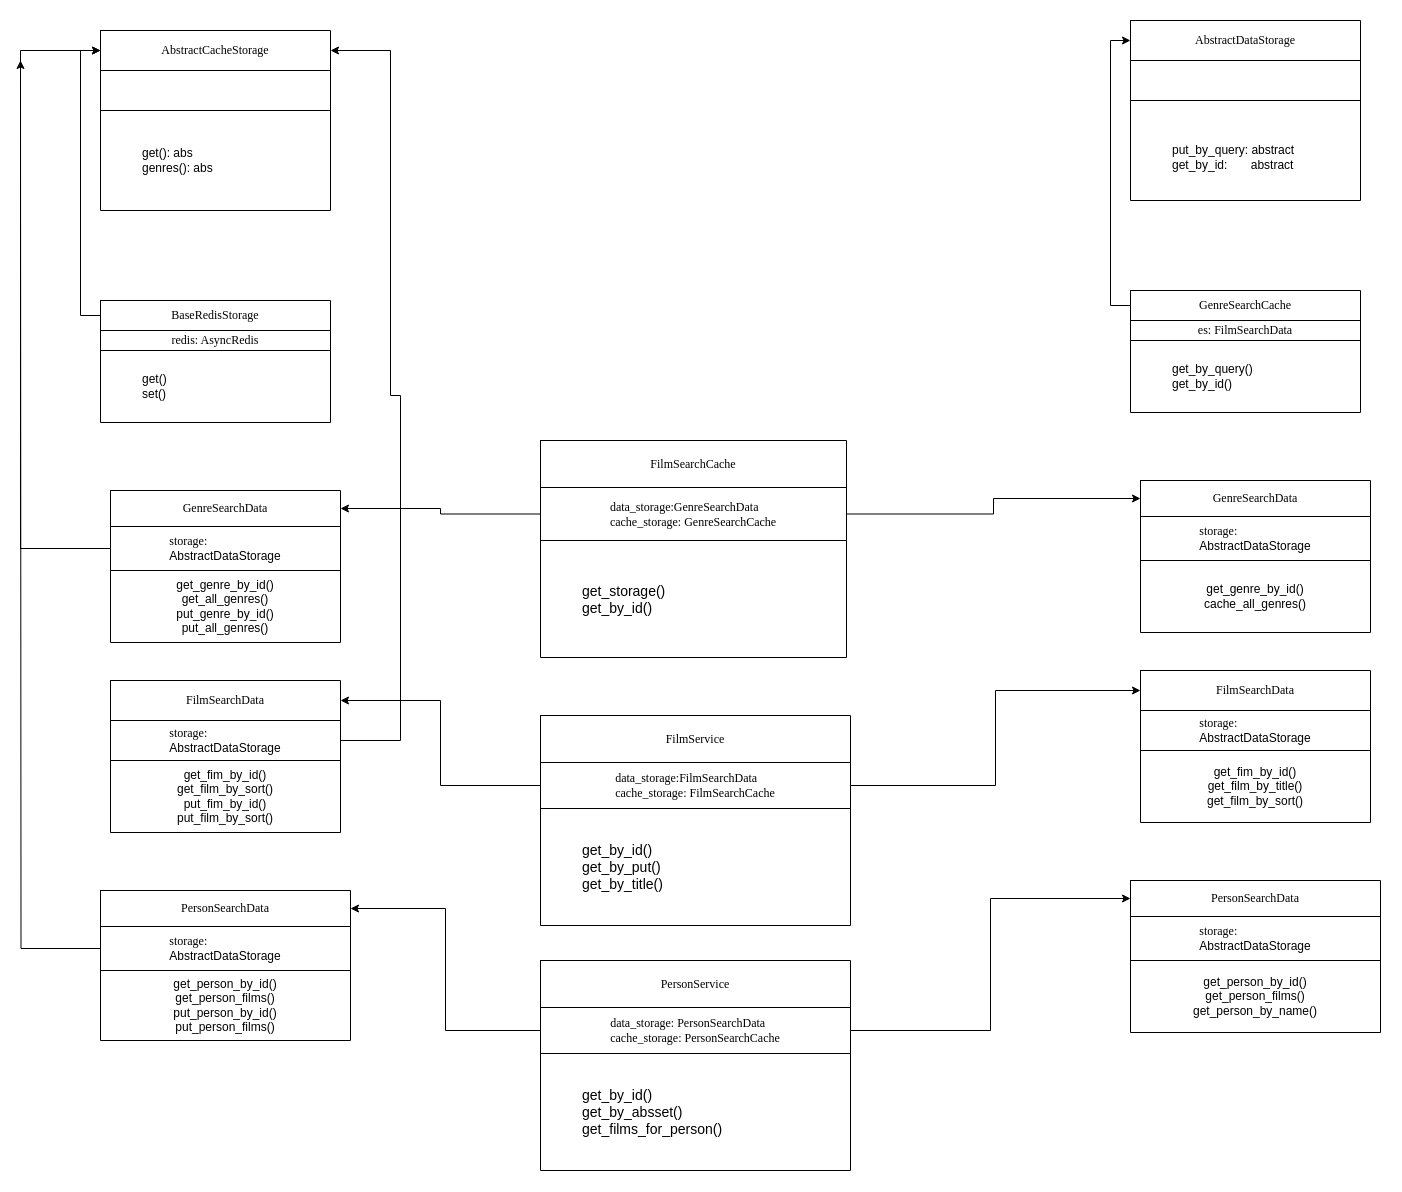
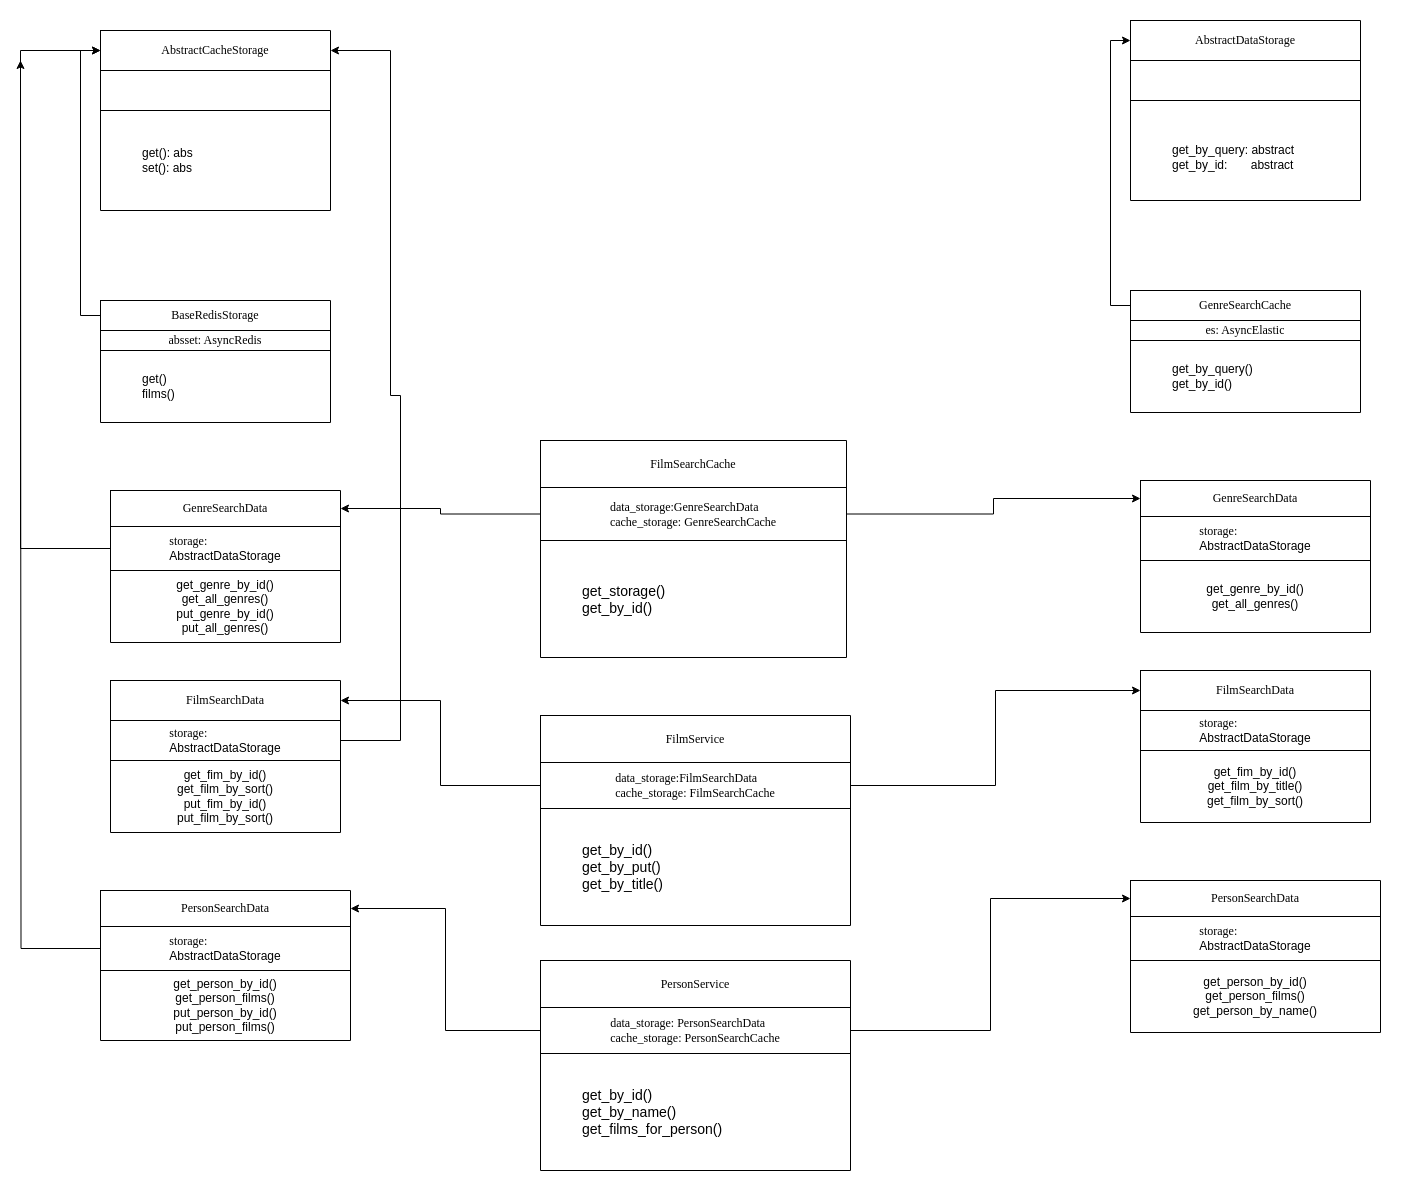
node "put_by_query: abstract get_by_id: abstract": label "put_by_query: abstract get_by_id: abstract" -> "get_by_query: abstract get_by_id: abstract"
node "get(): absgenres(): abs": label "get(): absgenres(): abs" -> "get(): absset(): abs"
node "es: FilmSearchData": label "es: FilmSearchData" -> "es: AsyncElastic"
node "redis: AsyncRedis": label "redis: AsyncRedis" -> "absset: AsyncRedis"
node "get()set()": label "get()set()" -> "get()films()"
node "get_genre_by_id() cache_all_genres()": label "get_genre_by_id() cache_all_genres()" -> "get_genre_by_id() get_all_genres()"
node "get_by_id() get_by_absset()get_films_for_person()": label "get_by_id() get_by_absset()get_films_for_person()" -> "get_by_id() get_by_name()get_films_for_person()"
